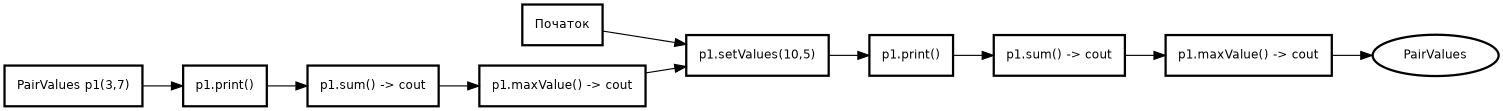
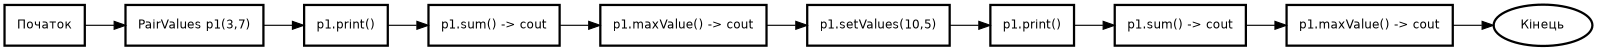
edge "Початок" -> "p1.setValues(10,5)": now "Початок" -> "PairValues p1(3,7)"
node "PairValues": label "PairValues" -> "Кінець"
